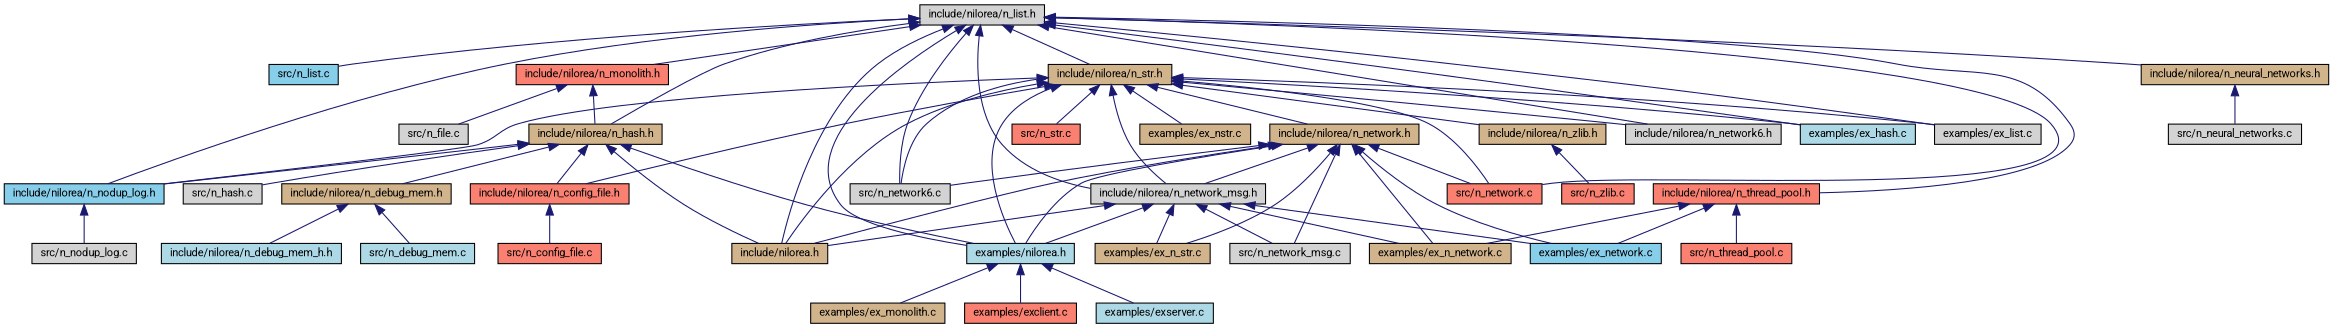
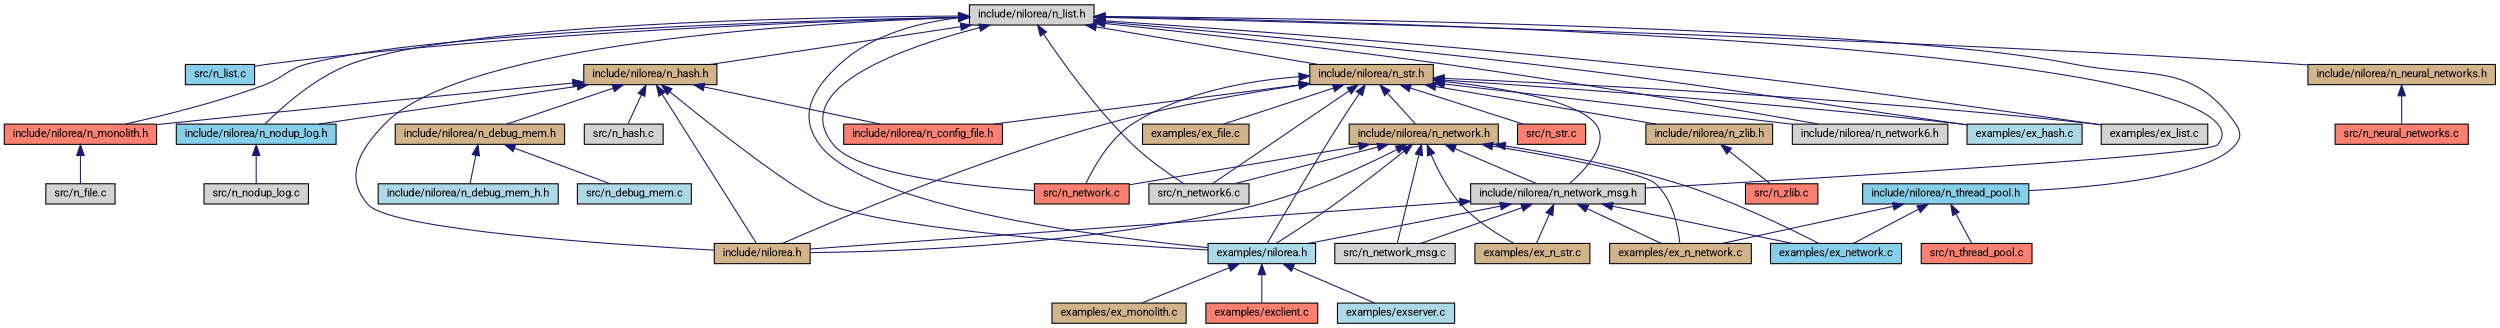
edge "include/nilorea/n_nodup_log.h" -> "include/nilorea/n_str.h": removed
edge "include/nilorea/n_hash.h" -> "include/nilorea/n_monolith.h": reversed
node "examples/ex_nstr.c": label "examples/ex_nstr.c" -> "examples/ex_file.c"
node "src/n_neural_networks.c": fillcolor lightgrey -> salmon
node "include/nilorea/n_thread_pool.h": fillcolor salmon -> skyblue
node "src/n_config_file.c": removed
